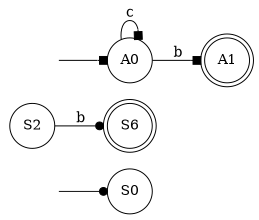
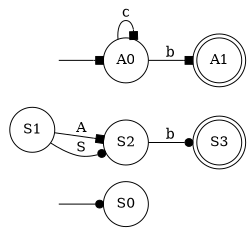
node "S6": label "S6" -> "S3"
node "S1": added
